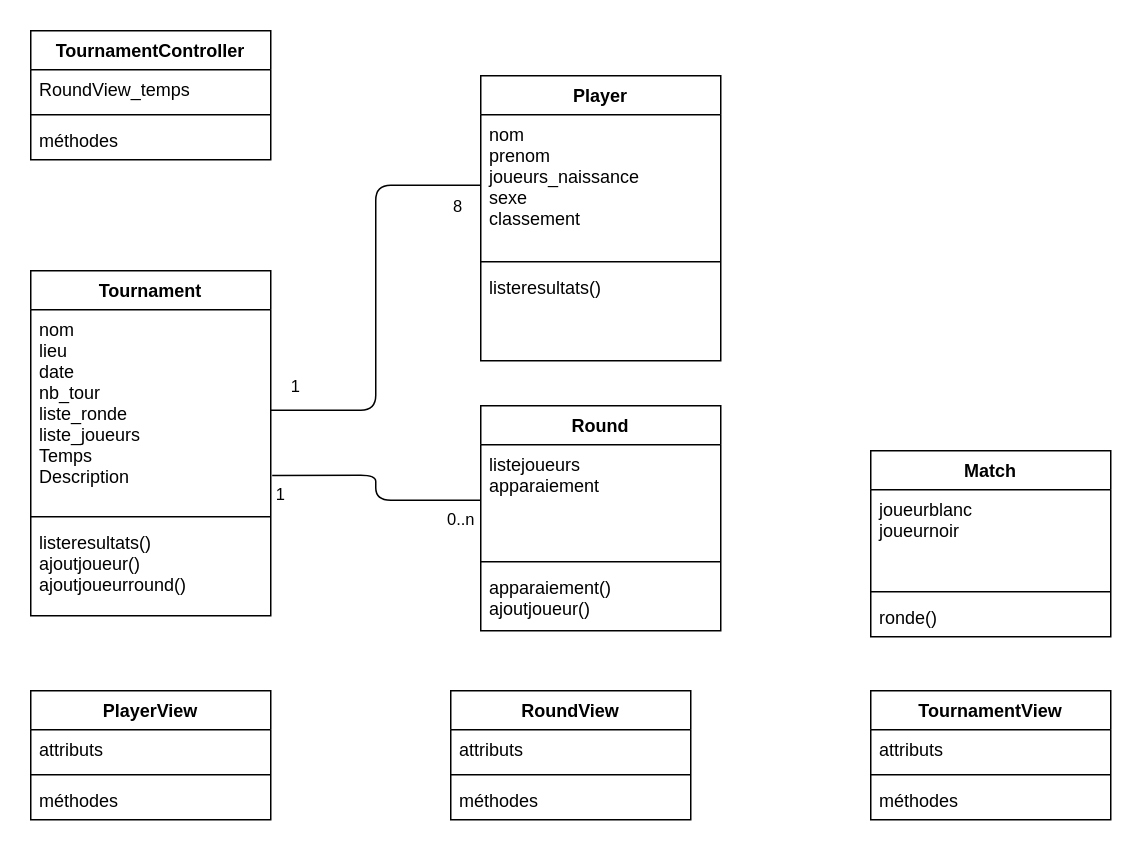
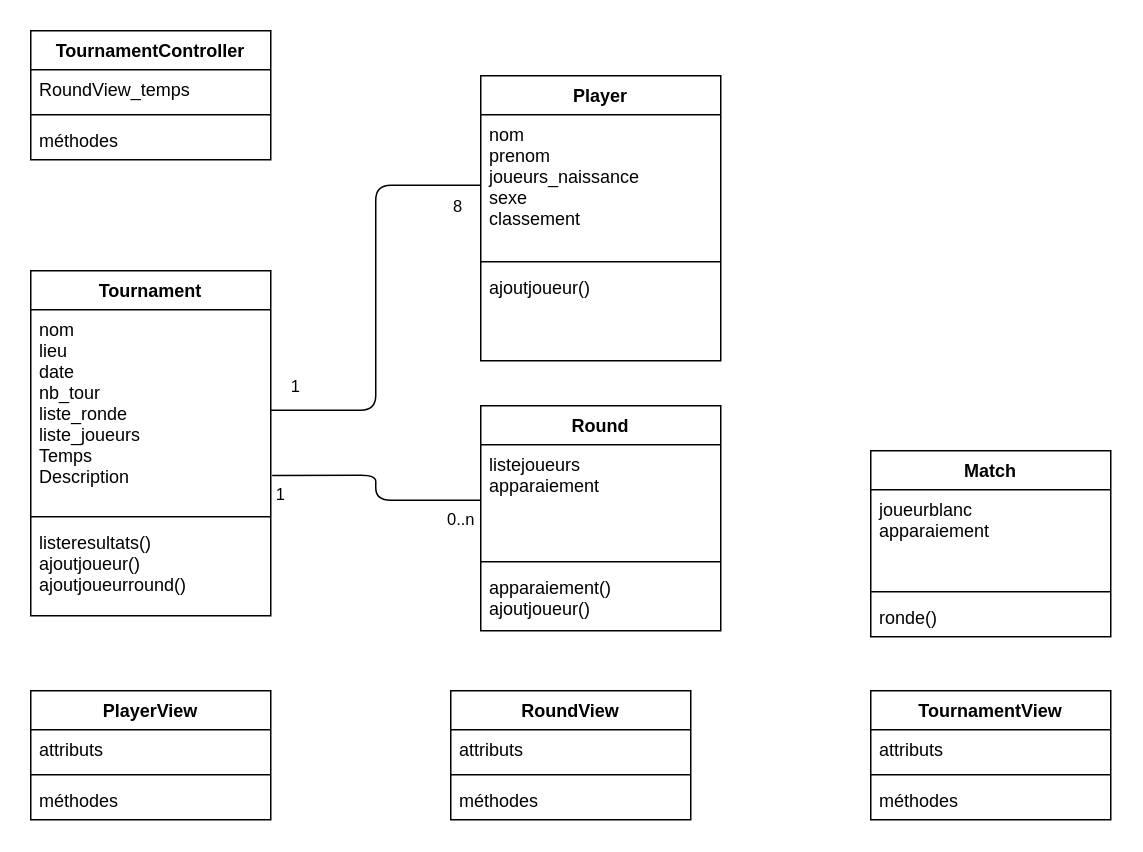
node "listeresultats()": label "listeresultats()" -> "ajoutjoueur()"
node "joueurblanc joueurnoir": label "joueurblanc joueurnoir" -> "joueurblanc apparaiement"
